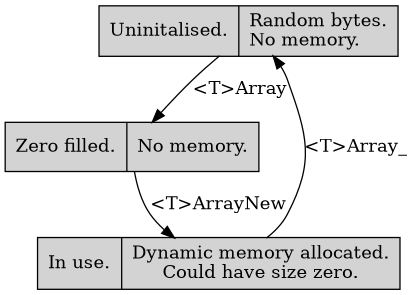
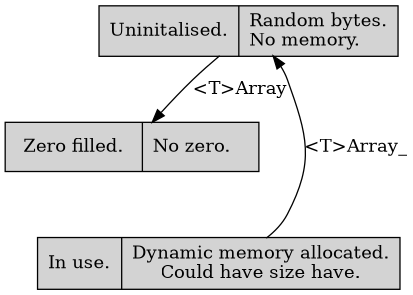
node "Zero filled.": text "No memory." -> "No zero."
edge "Zero filled." -> "In use.": removed, label "<T>ArrayNew"
node "In use.": text "Could have size zero." -> "Could have size have."
